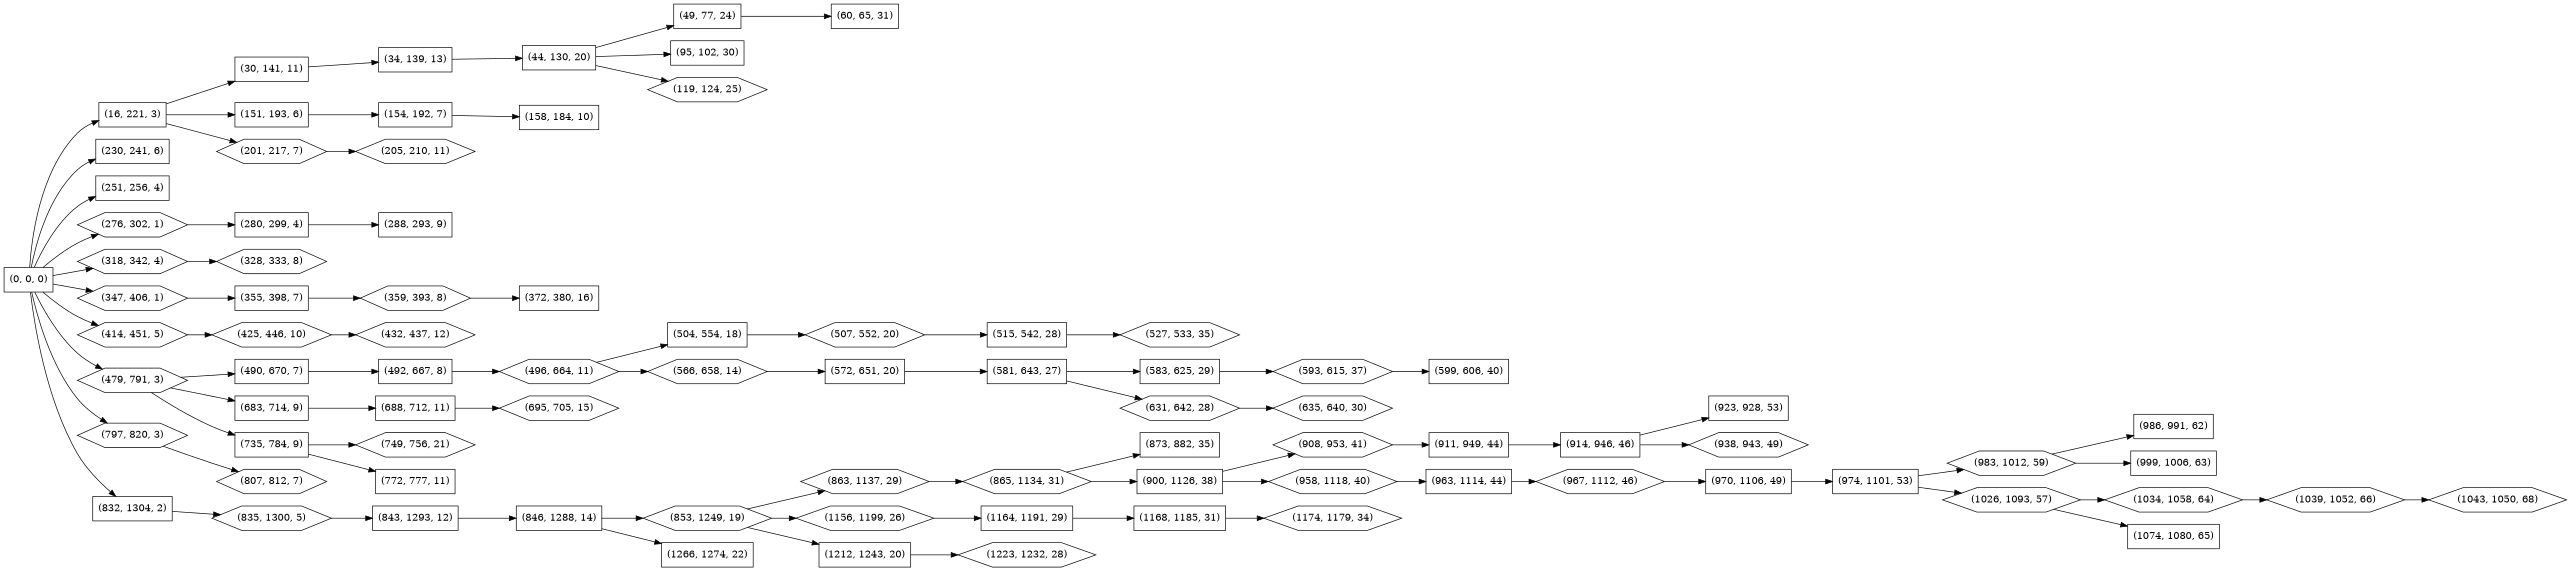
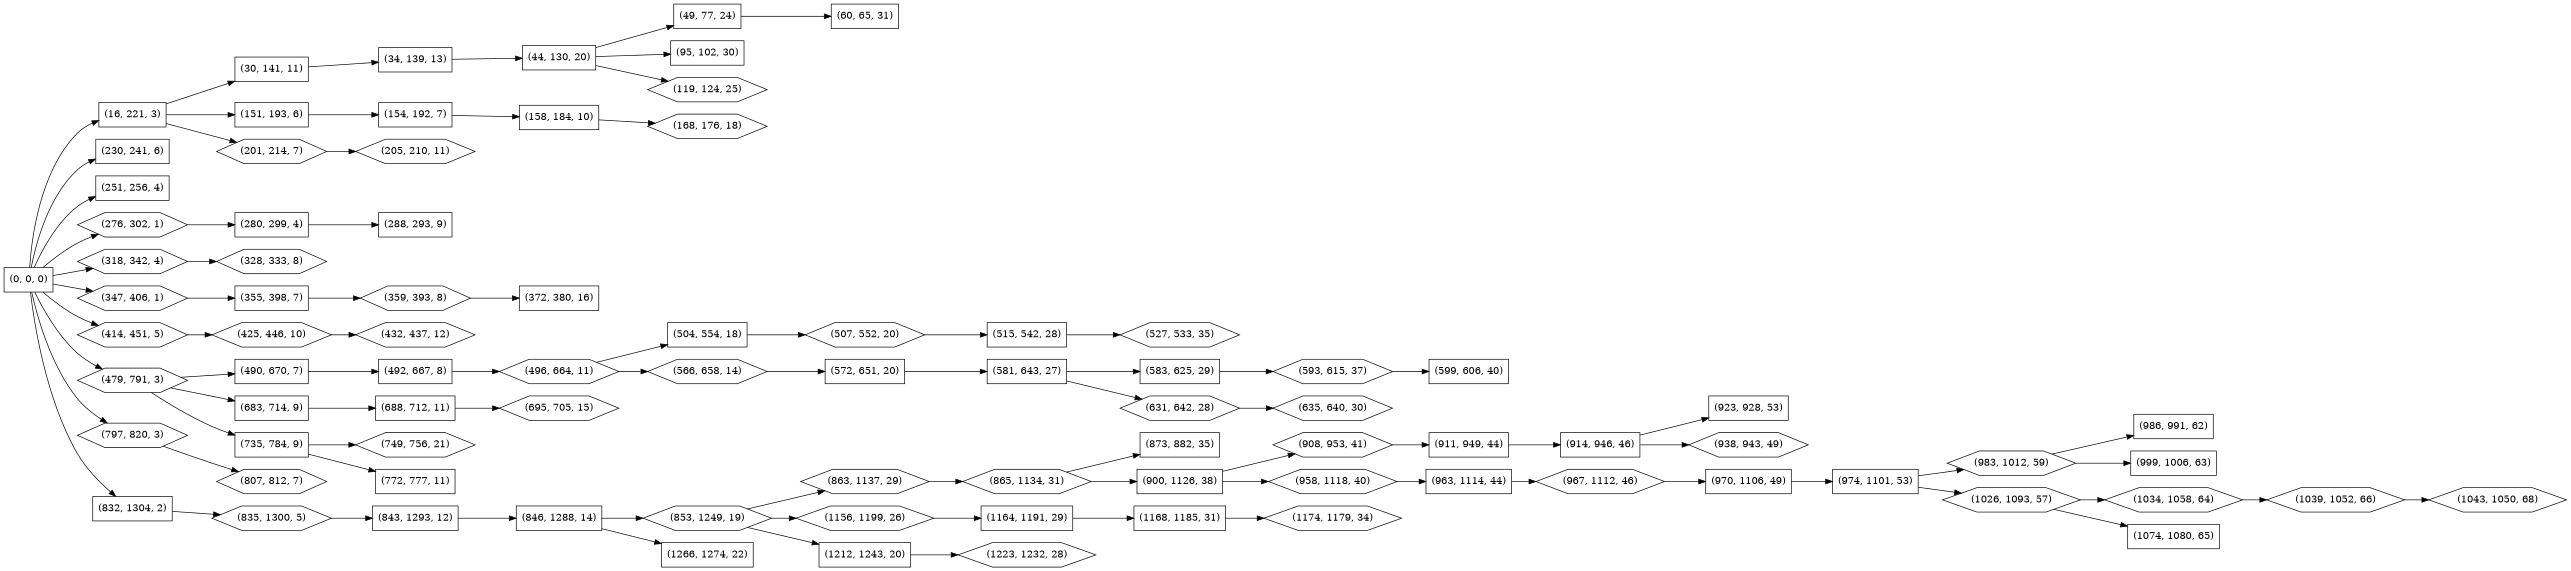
node "(168, 176, 18)": added
node "(201, 217, 7)": label "(201, 217, 7)" -> "(201, 214, 7)"
